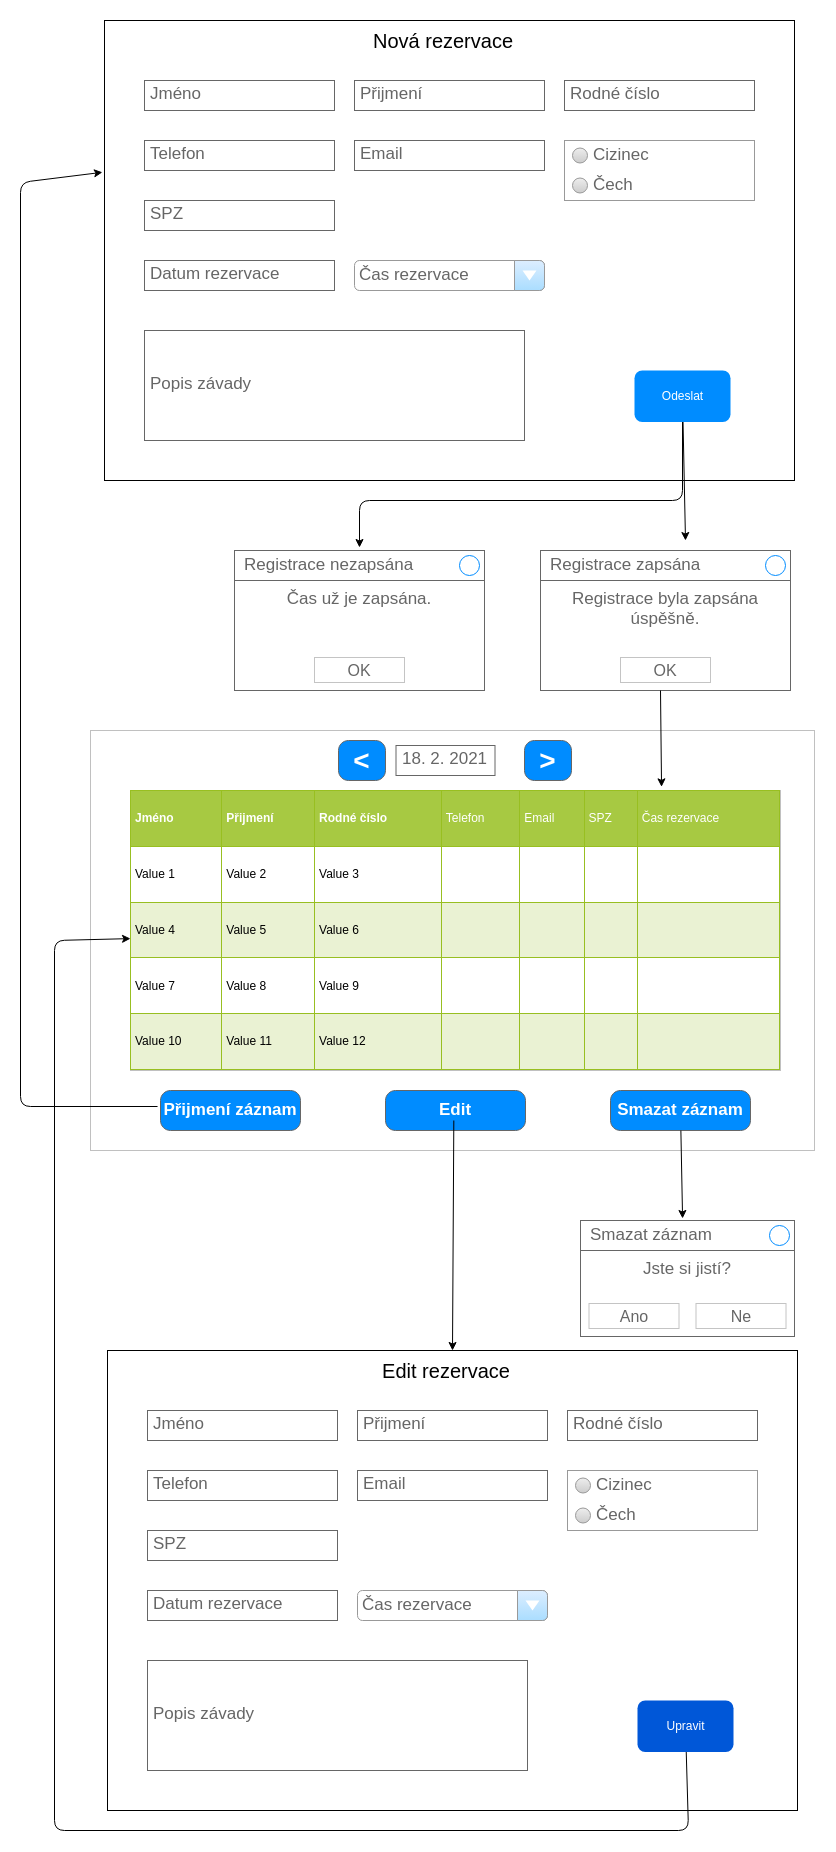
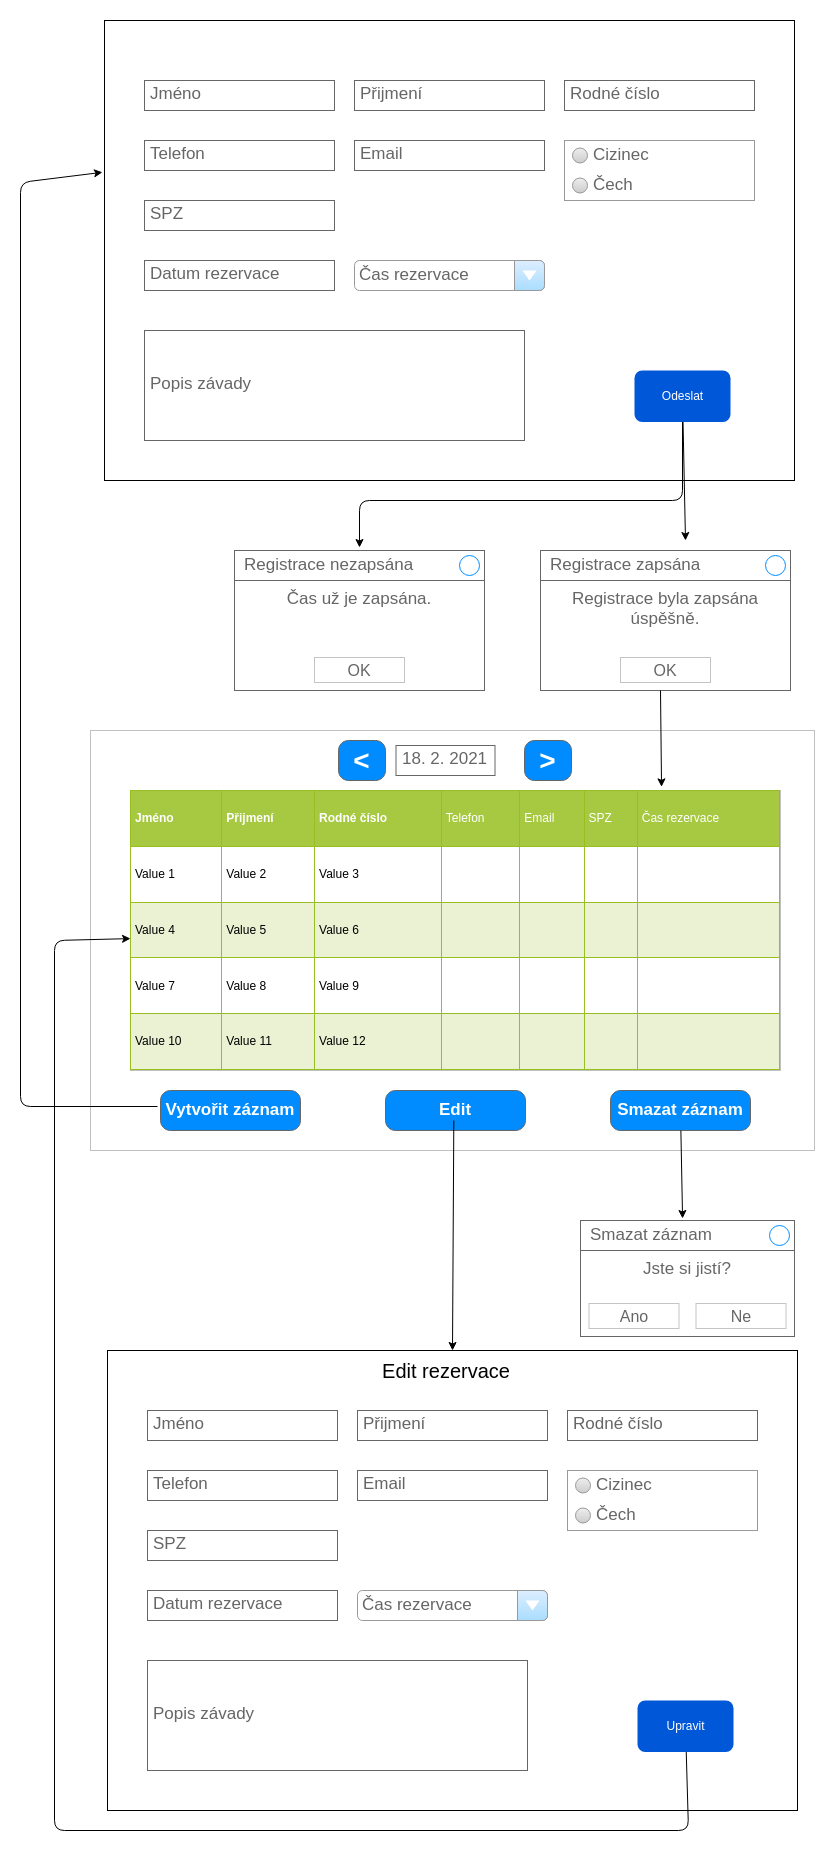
node "Nová rezervace": removed
node "Odeslat": fillcolor #008cff -> #0057d8
node "Přijmení záznam": label "Přijmení záznam" -> "Vytvořit záznam"
